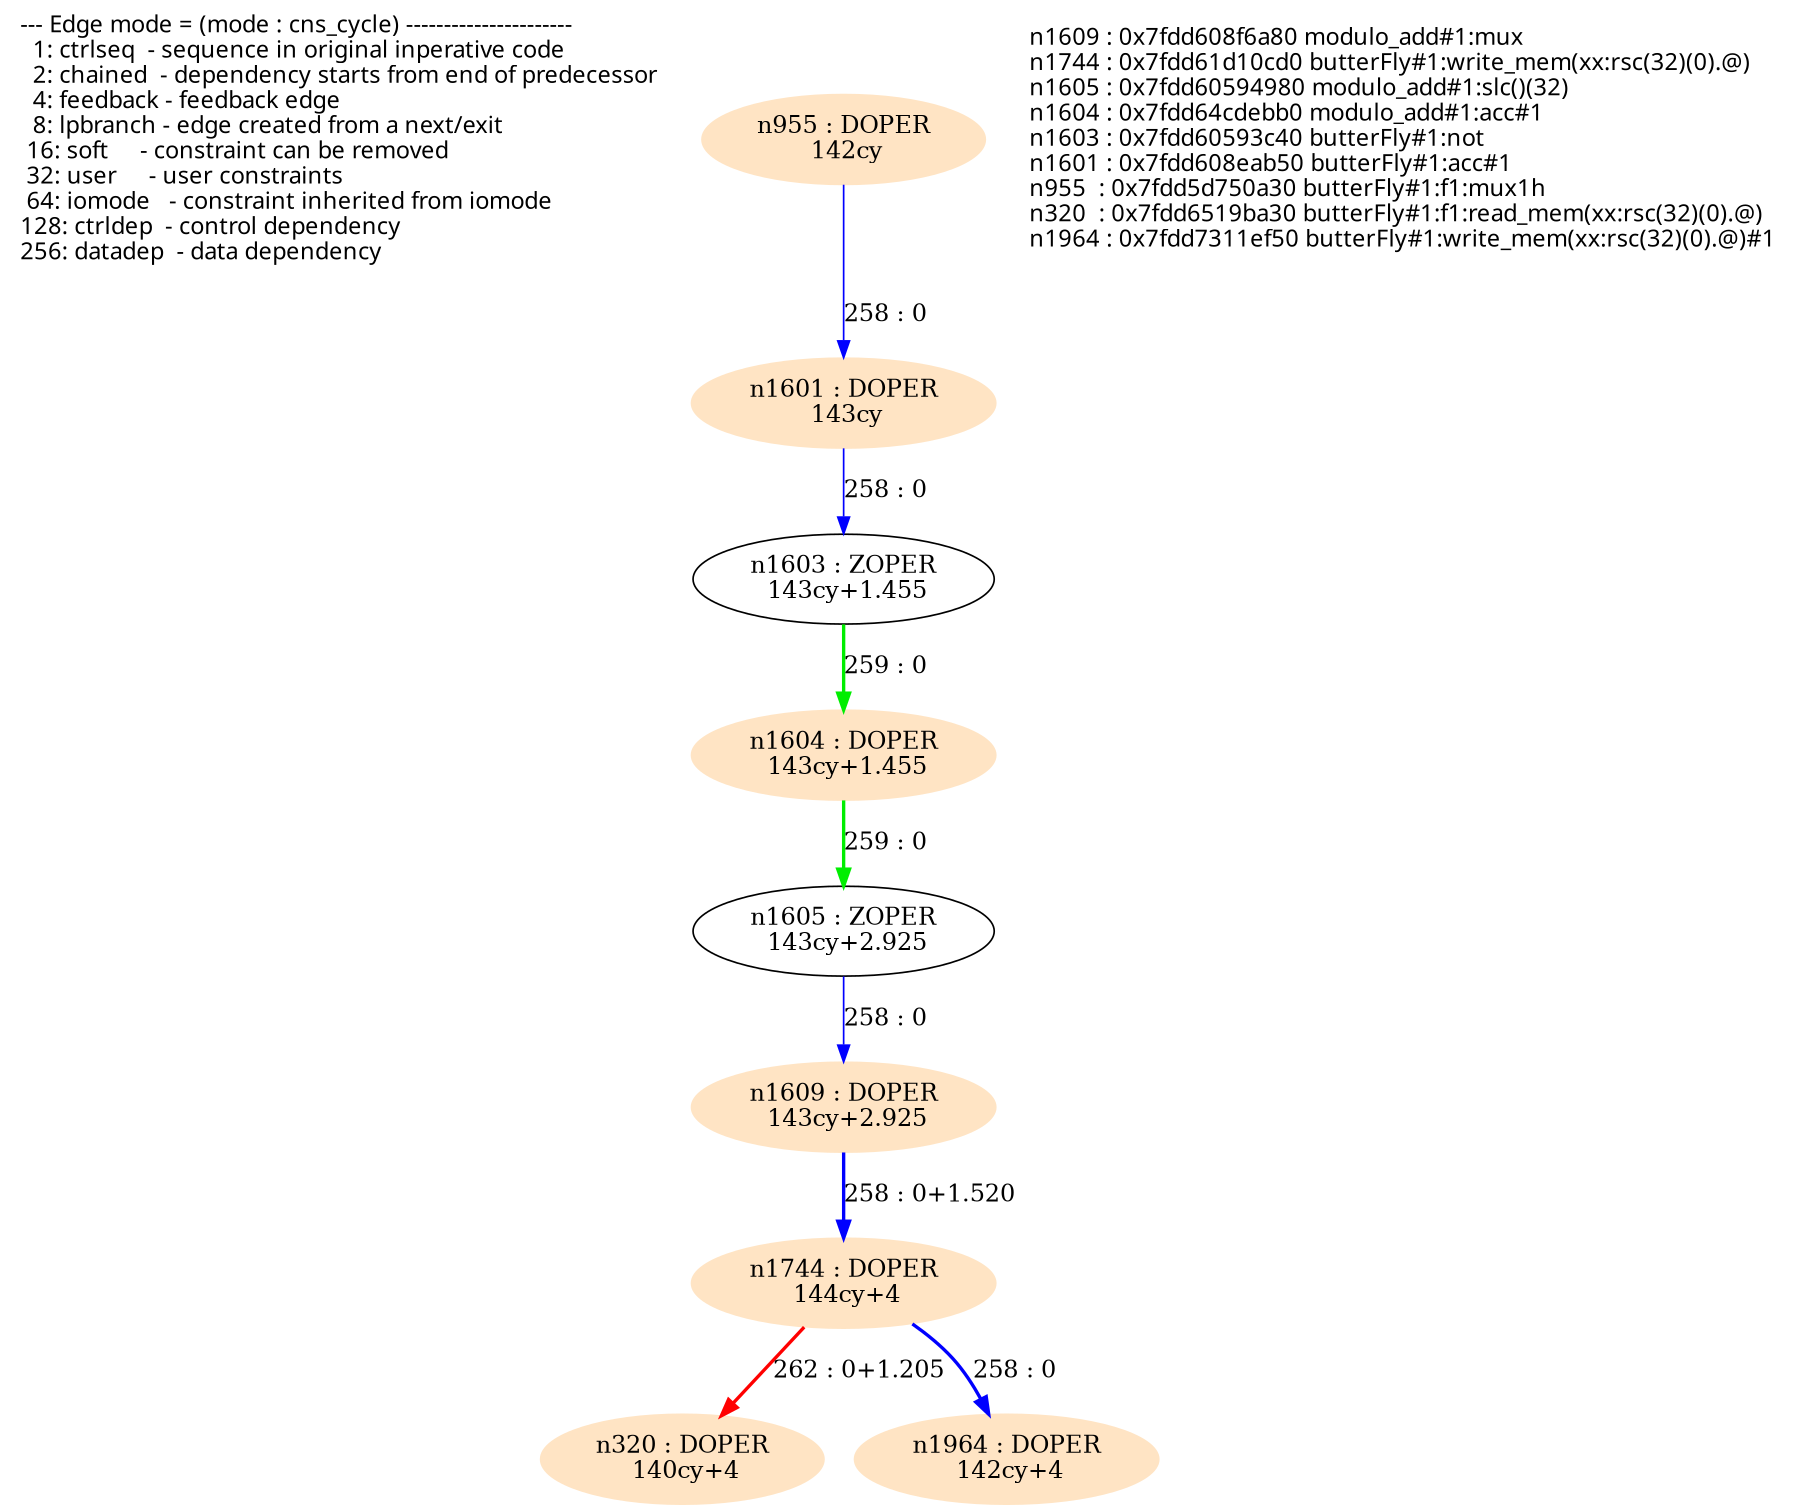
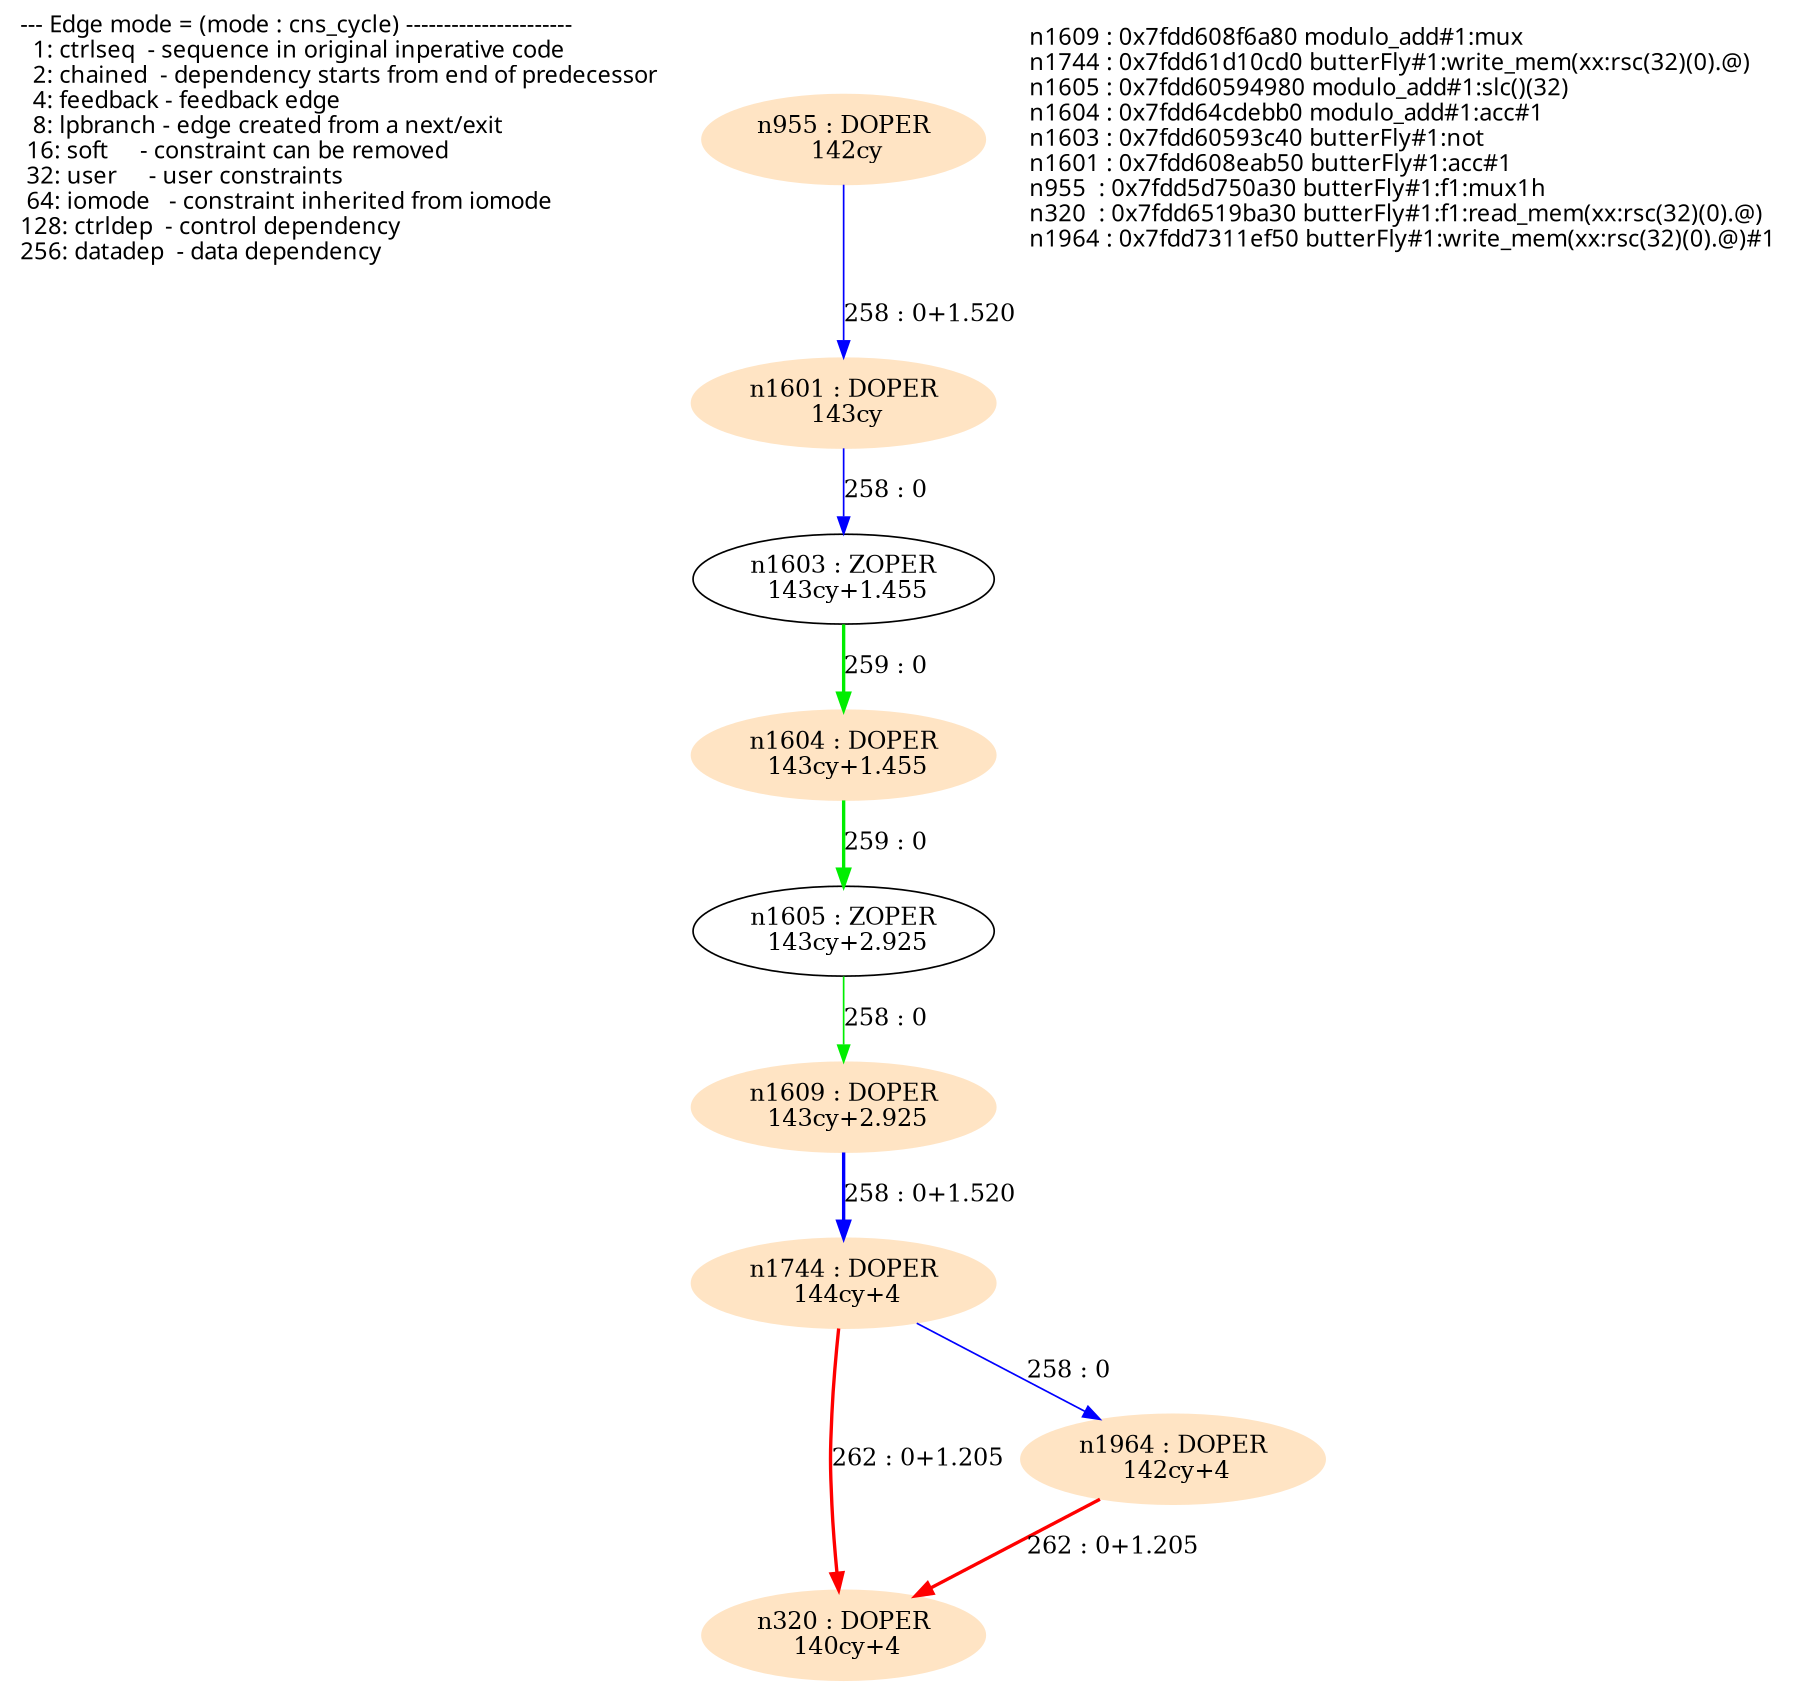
edge "n955 : DOPER 142cy" -> "n1601 : DOPER 143cy": label "258 : 0" -> "258 : 0+1.520"
edge "n1605 : ZOPER 143cy+2.925" -> "n1609 : DOPER 143cy+2.925": color blue -> green2
edge "n1744 : DOPER 144cy+4" -> "n1964 : DOPER 142cy+4": style bold -> solid
edge "n1964 : DOPER 142cy+4" -> "n320 : DOPER 140cy+4": added, label "262 : 0+1.205"
